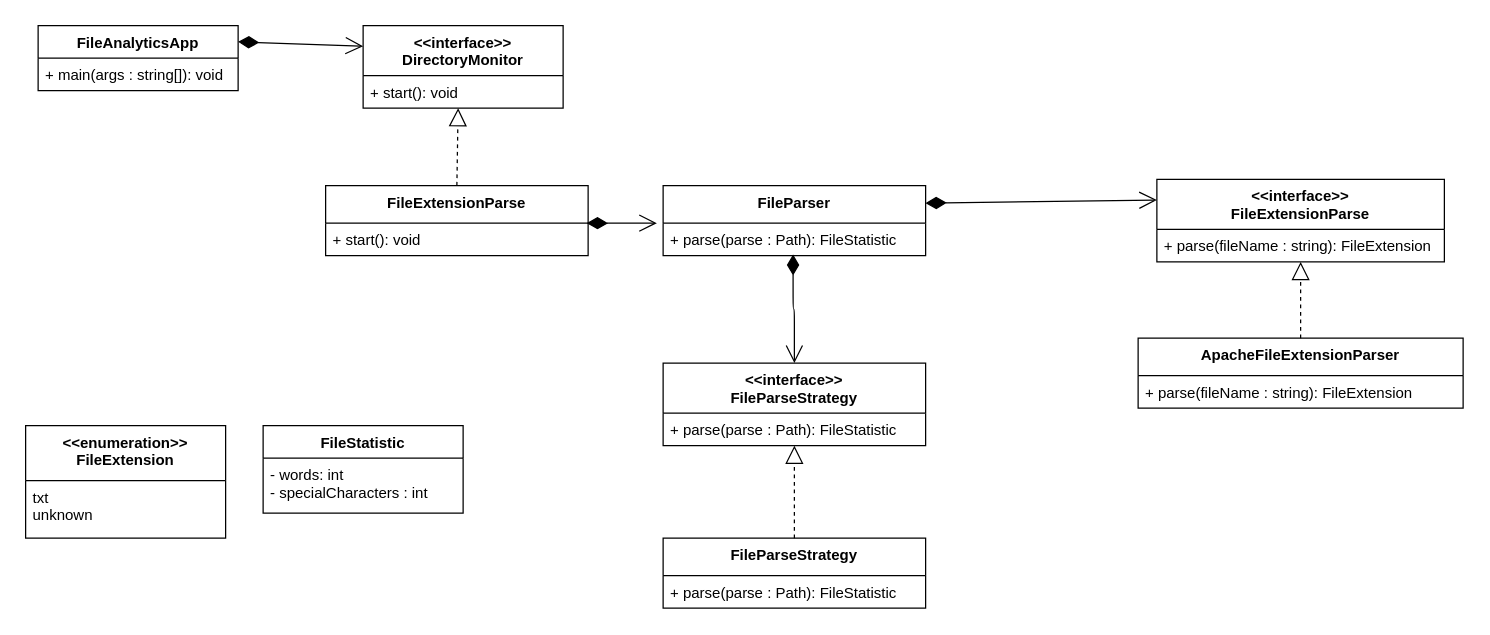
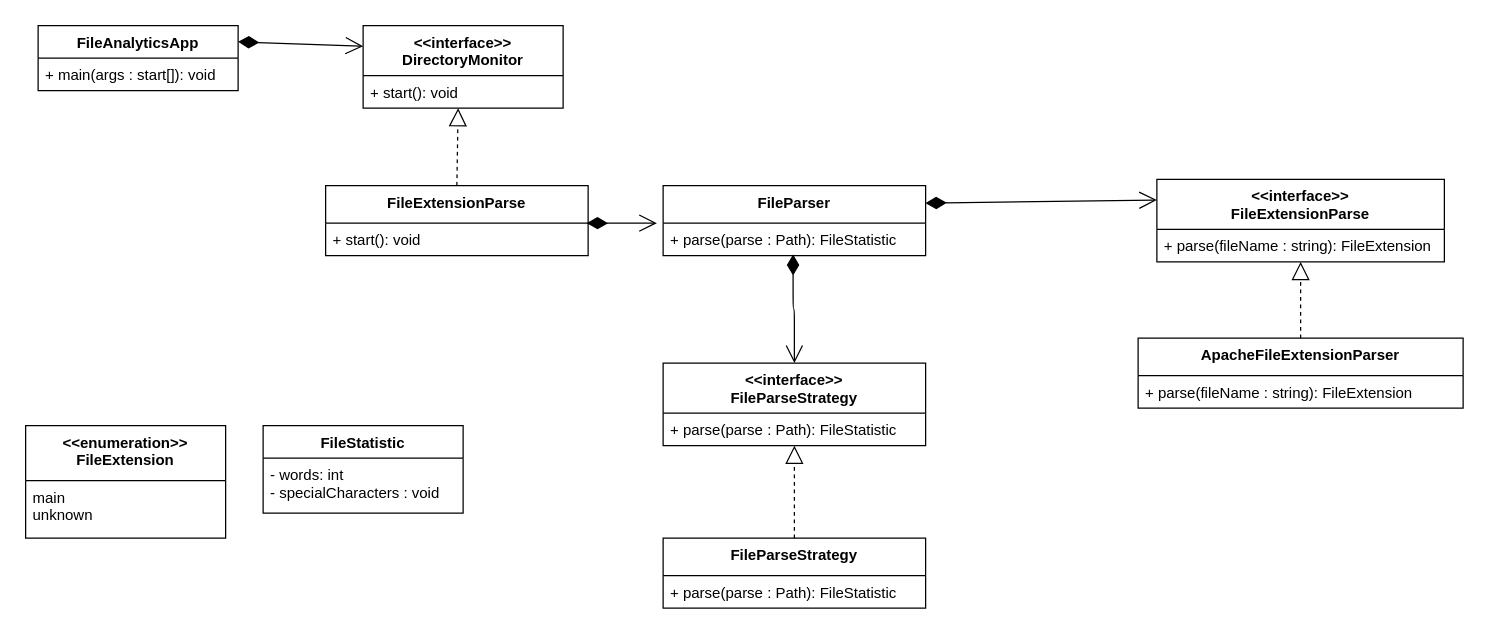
node "+ main(args : string[]): void": label "+ main(args : string[]): void" -> "+ main(args : start[]): void"
node "- words: int - specialCharacters : int": label "- words: int - specialCharacters : int" -> "- words: int - specialCharacters : void"
node "txt unknown": label "txt unknown" -> "main unknown"
